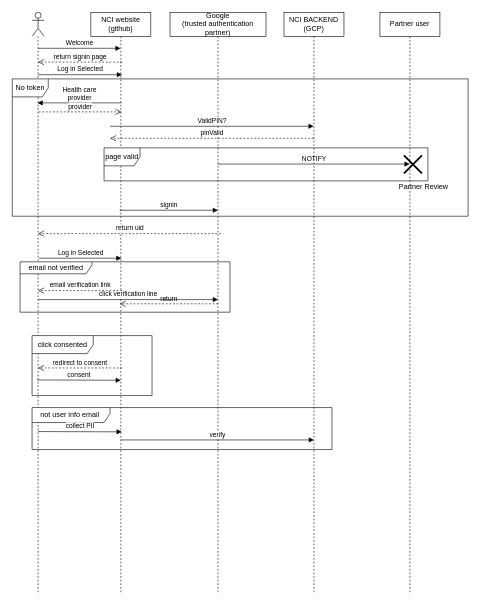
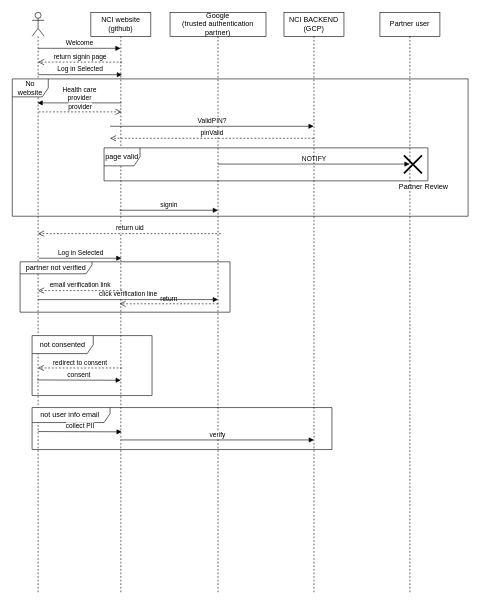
node "No token": label "No token" -> "No website"
node "email not verified": label "email not verified" -> "partner not verified"
node "click consented": label "click consented" -> "not consented"
